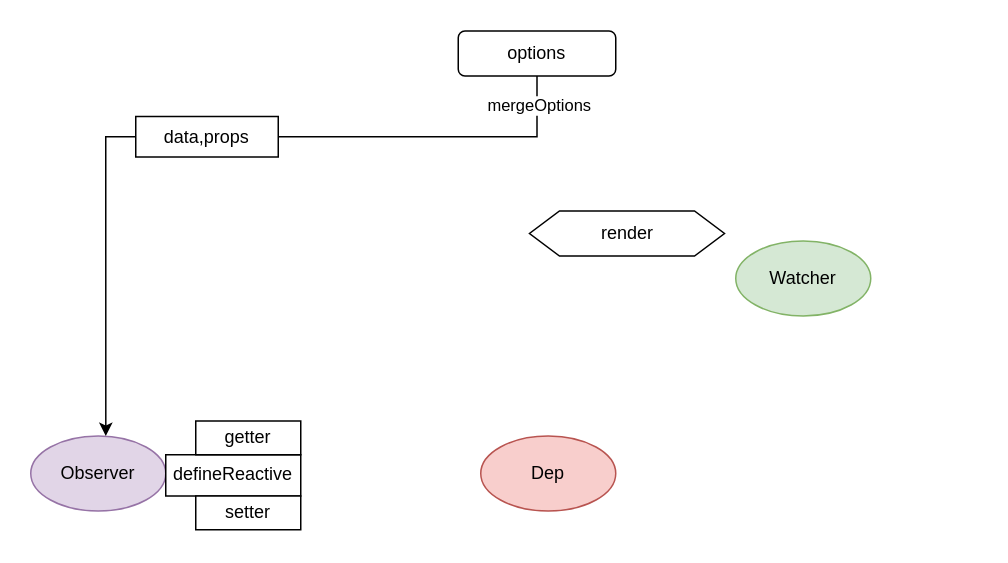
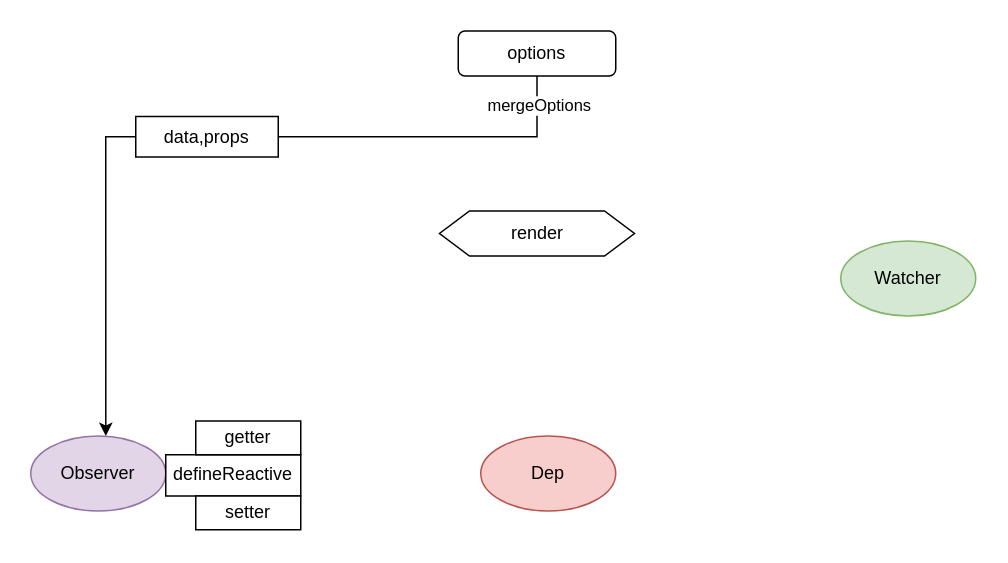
node "render": moved (627, 233) -> (537, 233)
node "Watcher": moved (803, 278) -> (908, 278)
